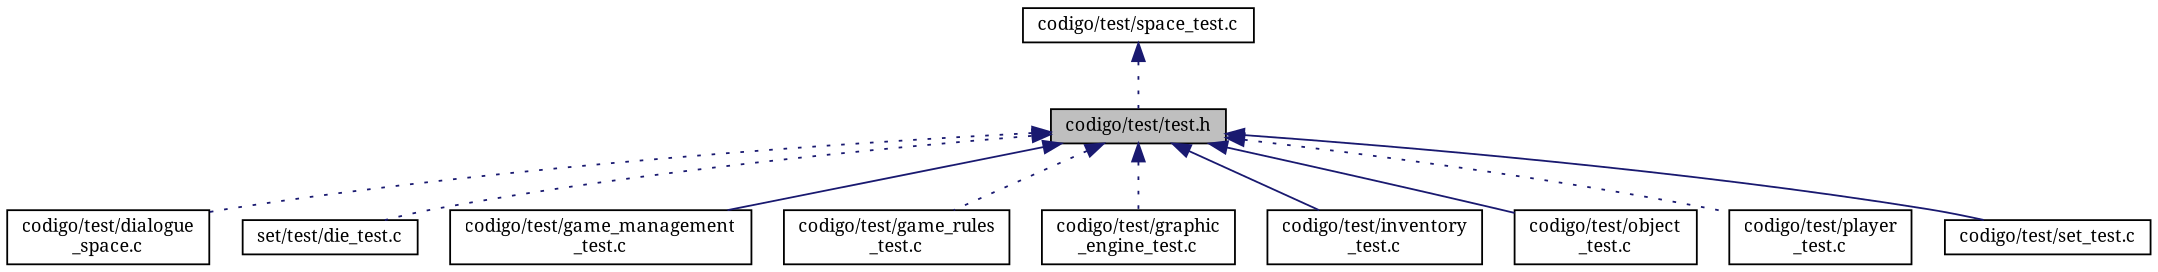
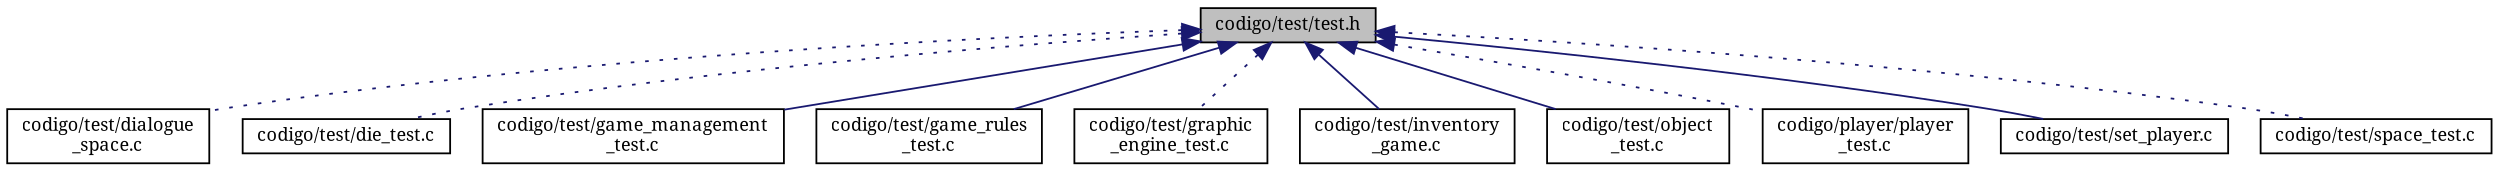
edge "codigo/test/test.h" -> "codigo/test/space_test.c": reversed
edge "codigo/test/game_rules _test.c" -> "codigo/test/test.h": style dotted -> solid
node "set/test/die_test.c": label "set/test/die_test.c" -> "codigo/test/die_test.c"
node "codigo/test/inventory _test.c": label "codigo/test/inventory _test.c" -> "codigo/test/inventory _game.c"
node "codigo/test/player _test.c": label "codigo/test/player _test.c" -> "codigo/player/player _test.c"
node "codigo/test/set_test.c": label "codigo/test/set_test.c" -> "codigo/test/set_player.c"
